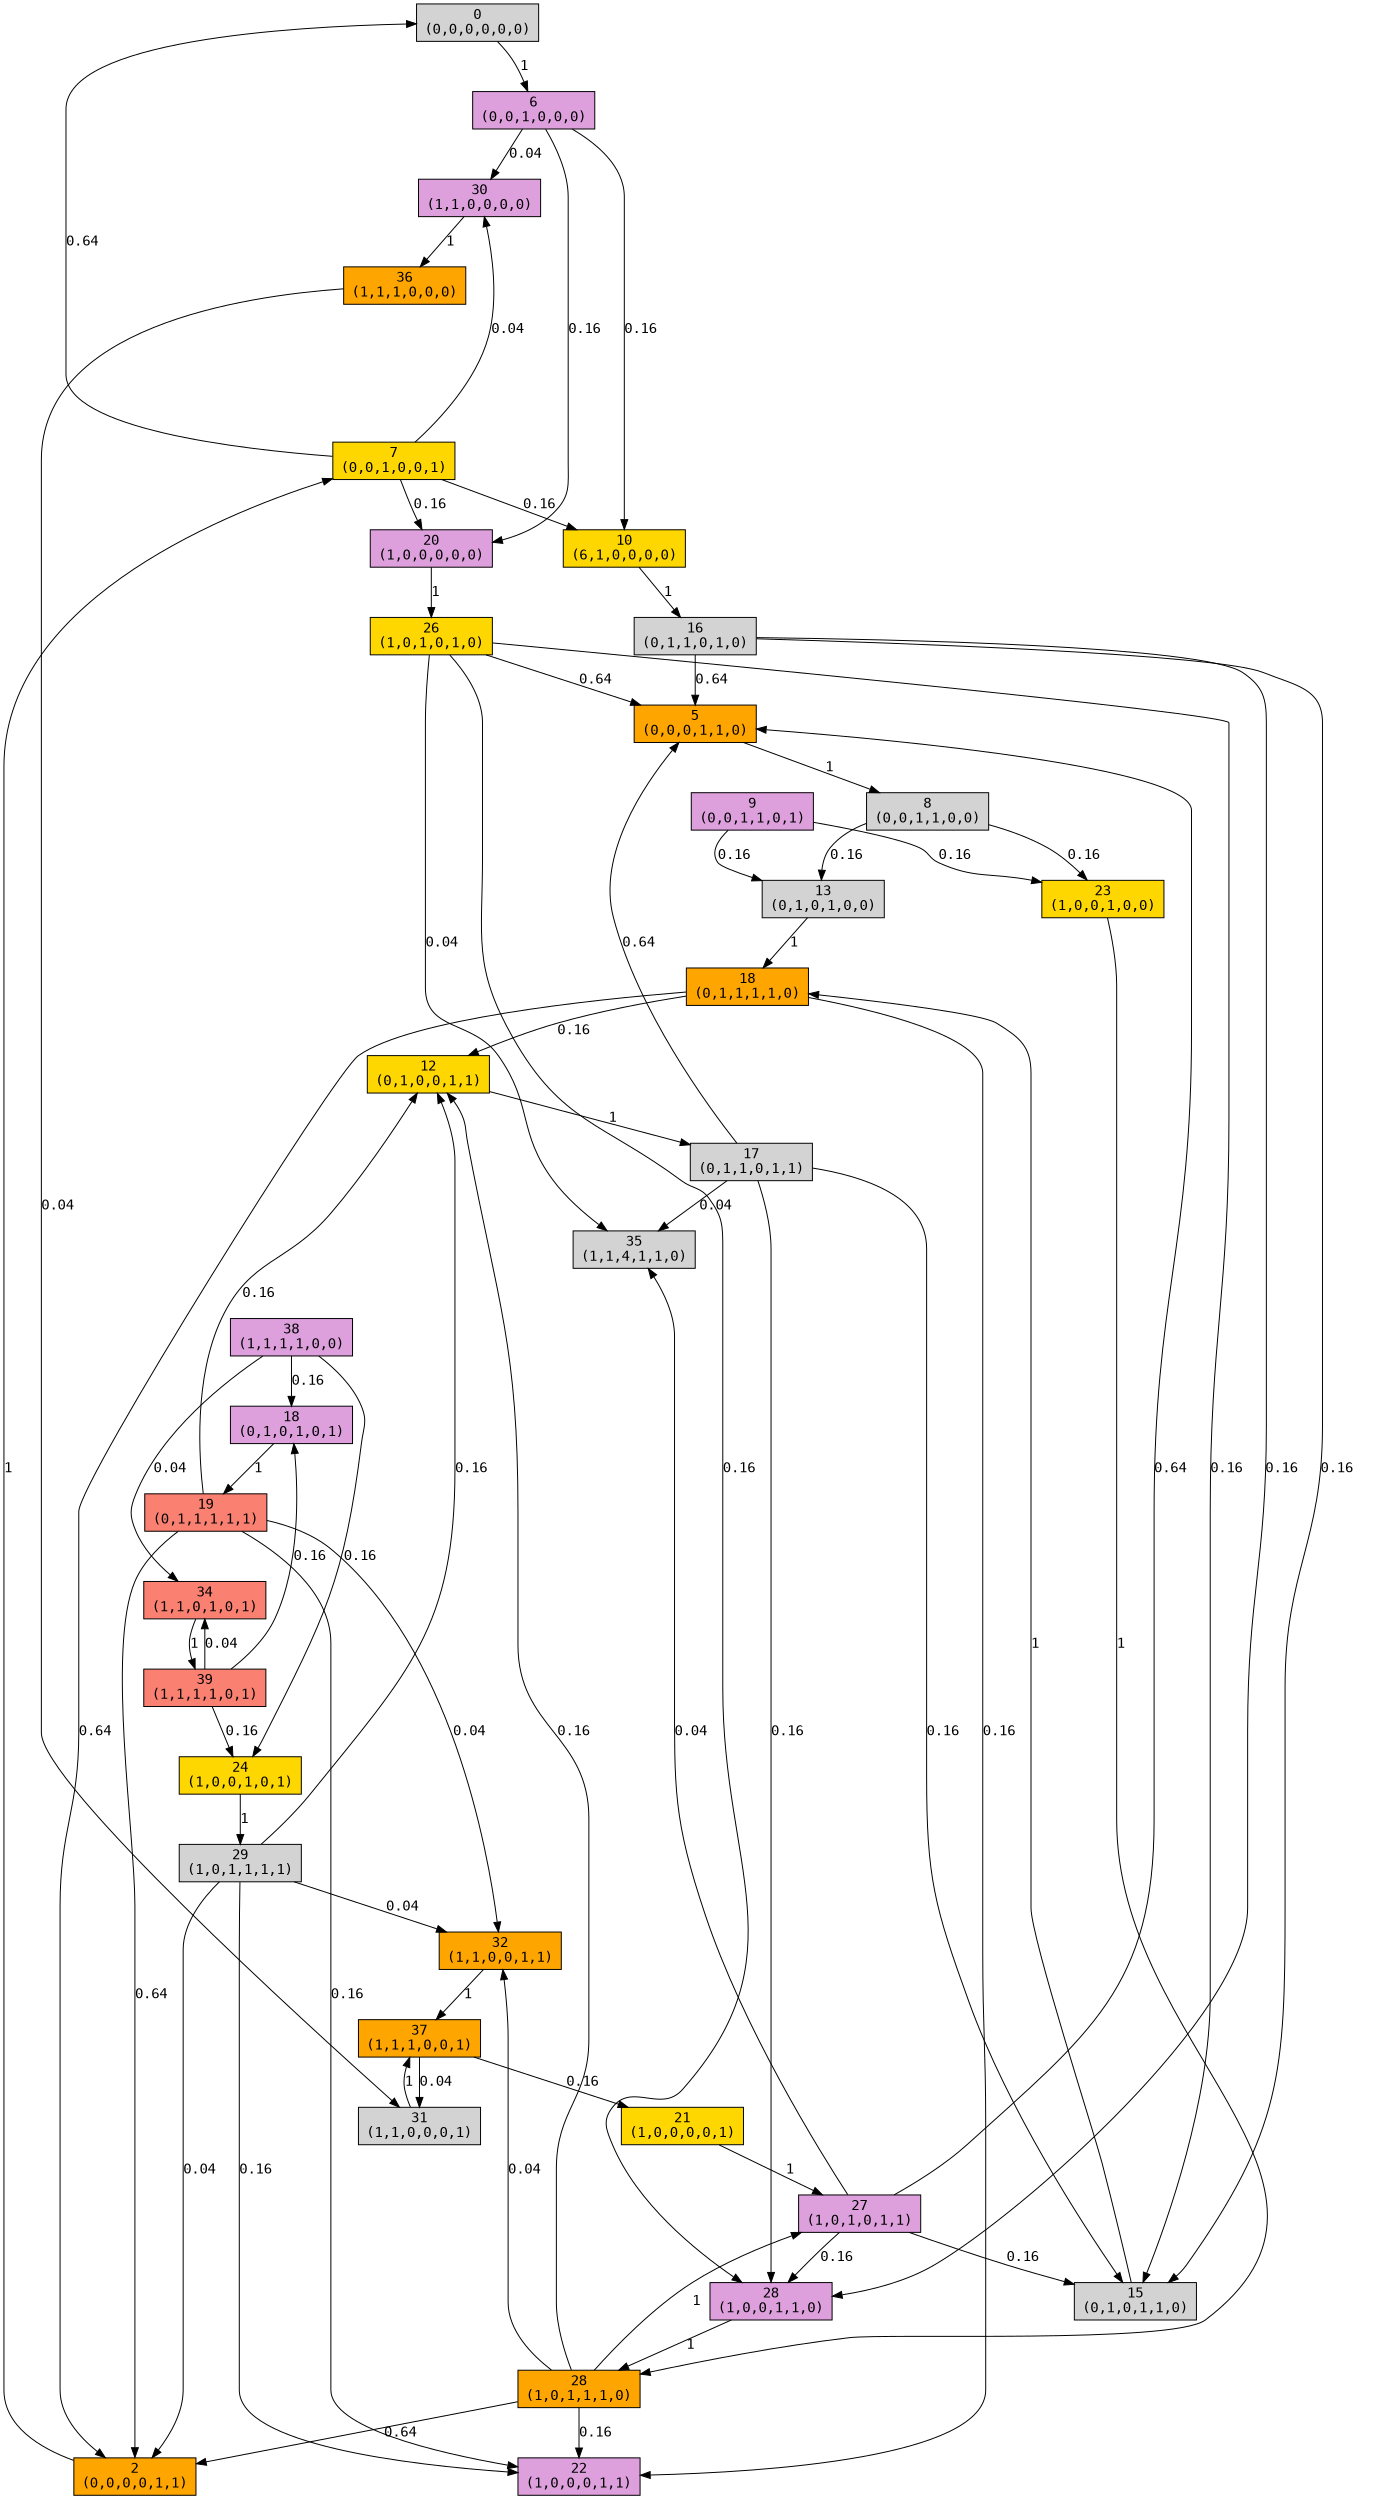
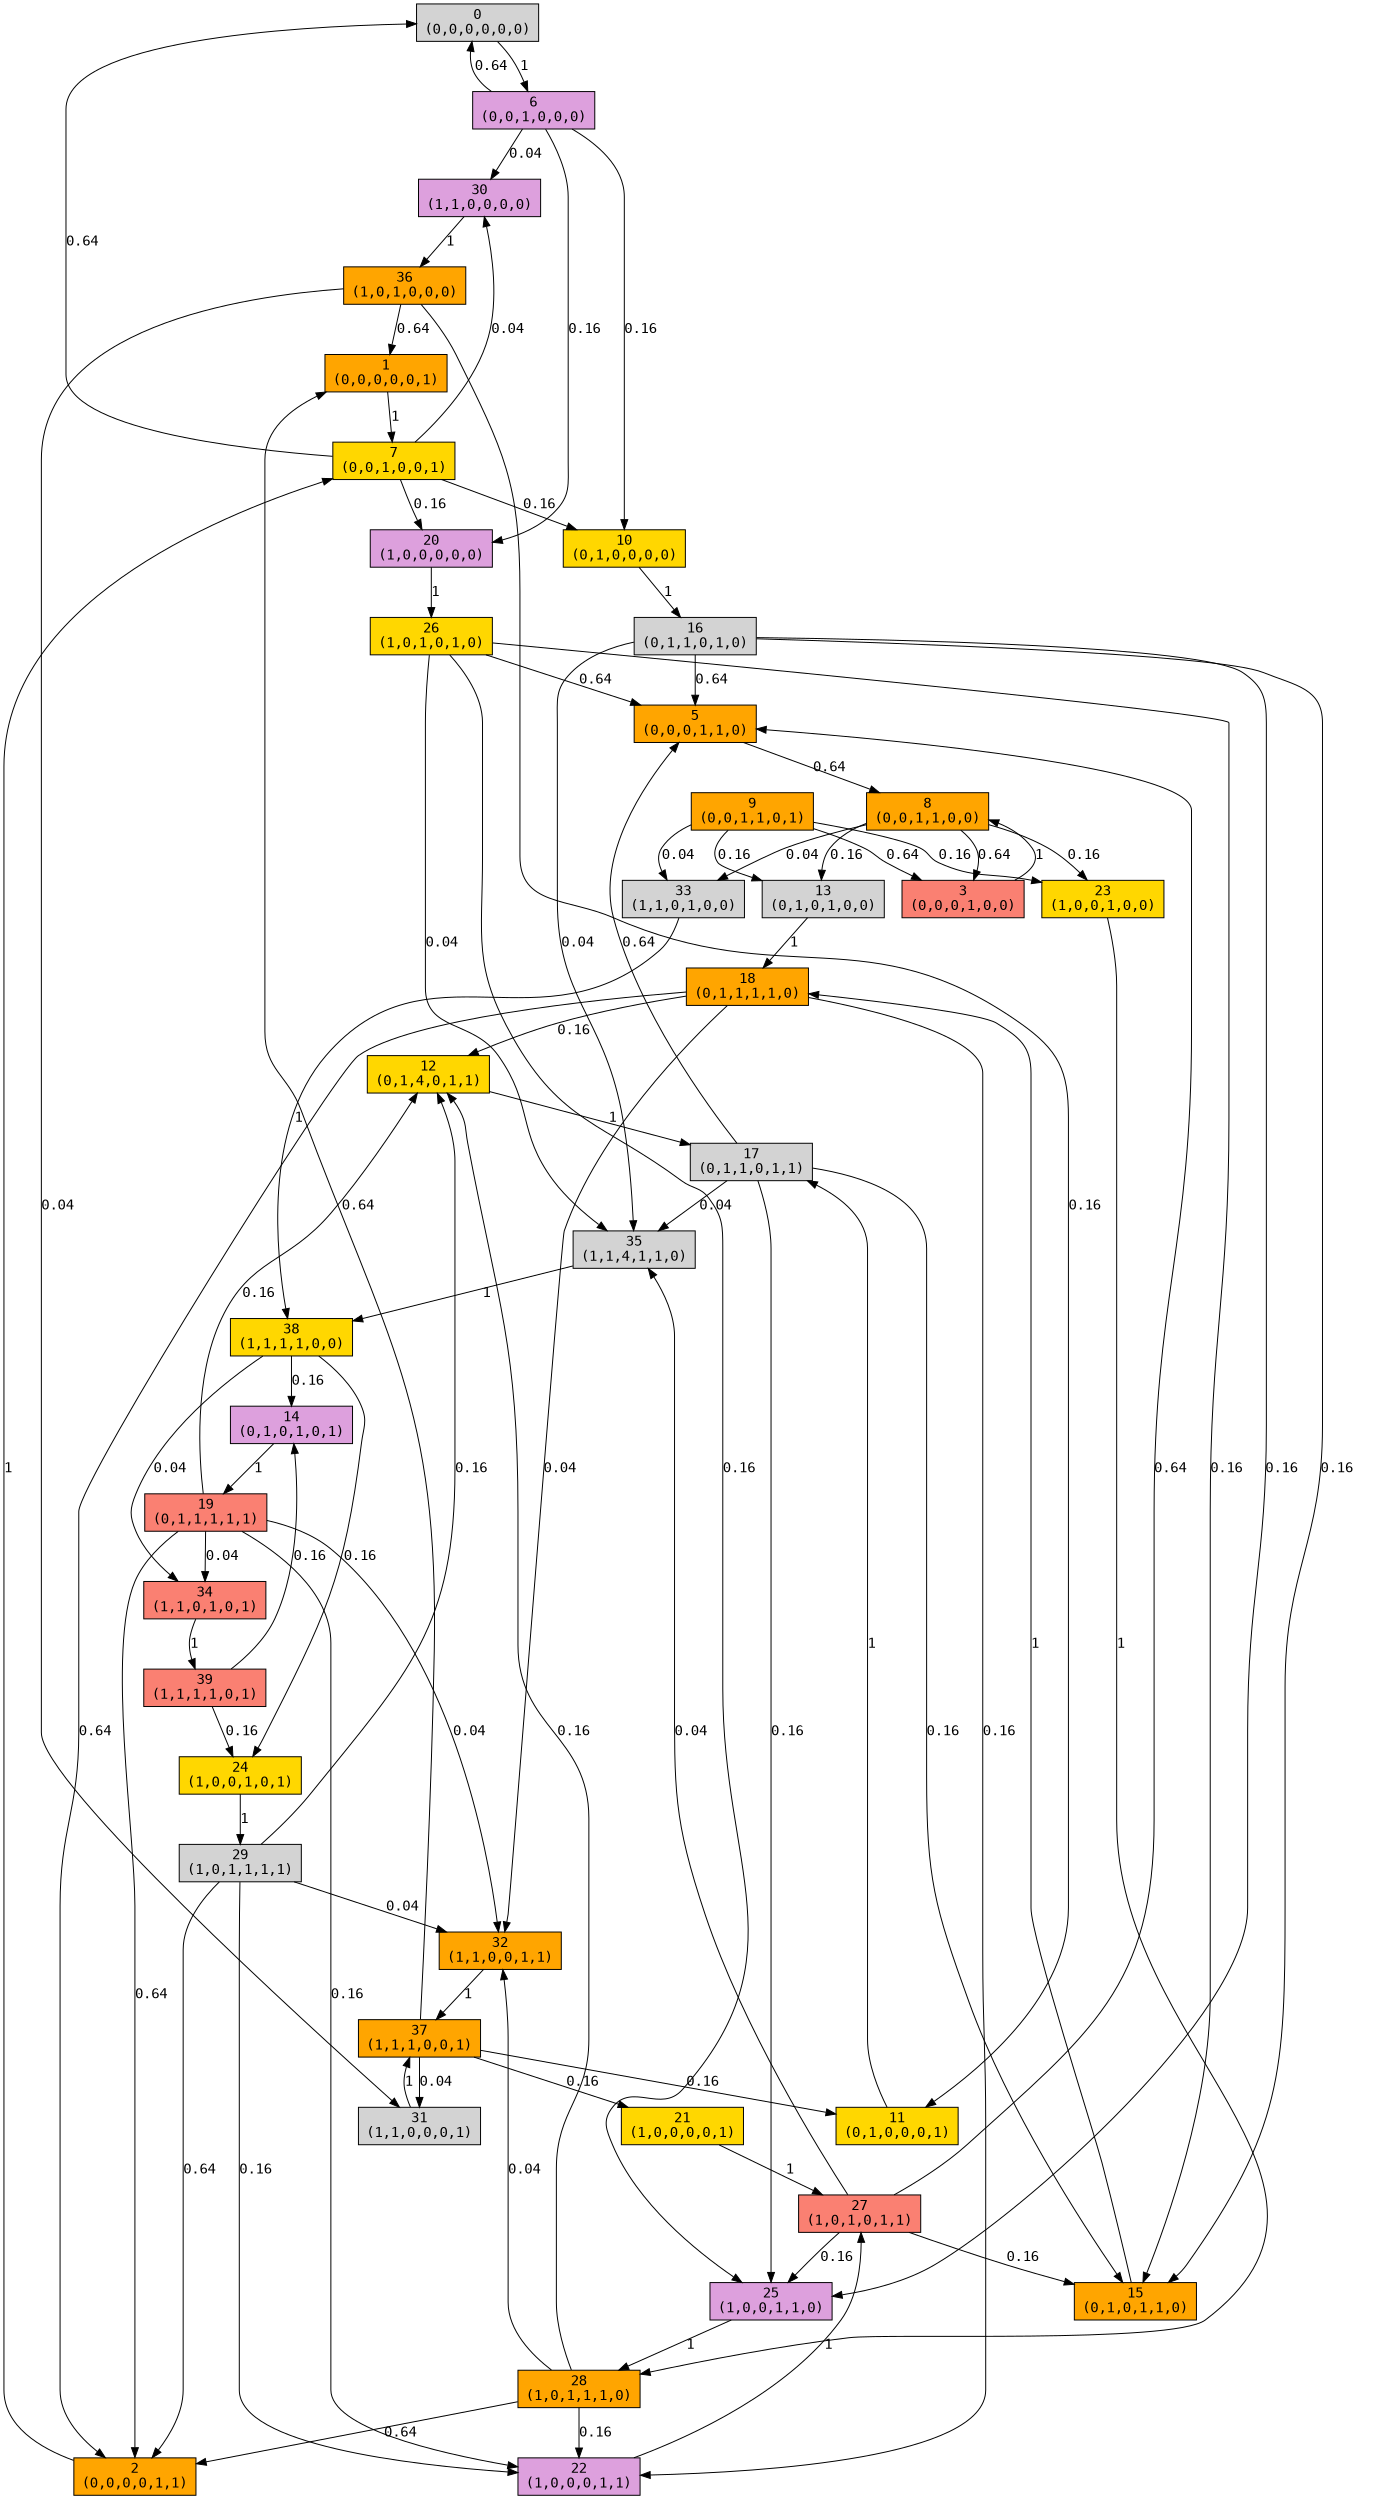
edge "6 (0,0,1,0,0,0)" -> "0 (0,0,0,0,0,0)": added, label "0.64"
node "36 (1,1,1,0,0,0)": label "36 (1,1,1,0,0,0)" -> "36 (1,0,1,0,0,0)"
node "1 (0,0,0,0,0,1)": added
node "10 (6,1,0,0,0,0)": label "10 (6,1,0,0,0,0)" -> "10 (0,1,0,0,0,0)"
edge "5 (0,0,0,1,1,0)" -> "8 (0,0,1,1,0,0)": label "1" -> "0.64"
node "9 (0,0,1,1,0,1)": fillcolor plum -> orange
node "8 (0,0,1,1,0,0)": fillcolor lightgrey -> orange
node "33 (1,1,0,1,0,0)": added
node "3 (0,0,0,1,0,0)": added
edge "16 (0,1,1,0,1,0)" -> "35 (1,1,4,1,1,0)": added, label "0.04"
node "12 (0,1,0,0,1,1)": label "12 (0,1,0,0,1,1)" -> "12 (0,1,4,0,1,1)"
edge "35 (1,1,4,1,1,0)" -> "38 (1,1,1,1,0,0)": added, label "1"
node "38 (1,1,1,1,0,0)": fillcolor plum -> gold
node "18 (0,1,0,1,0,1)": label "18 (0,1,0,1,0,1)" -> "14 (0,1,0,1,0,1)"
edge "18 (0,1,1,1,1,0)" -> "32 (1,1,0,0,1,1)": added, label "0.04"
edge "39 (1,1,1,1,0,1)" -> "34 (1,1,0,1,0,1)": now "19 (0,1,1,1,1,1)" -> "34 (1,1,0,1,0,1)"
node "11 (0,1,0,0,0,1)": added
edge "29 (1,0,1,1,1,1)" -> "2 (0,0,0,0,1,1)": label "0.04" -> "0.64"
node "27 (1,0,1,0,1,1)": fillcolor plum -> salmon
edge "28 (1,0,1,1,1,0)" -> "27 (1,0,1,0,1,1)": now "22 (1,0,0,0,1,1)" -> "27 (1,0,1,0,1,1)"
node "28 (1,0,0,1,1,0)": label "28 (1,0,0,1,1,0)" -> "25 (1,0,0,1,1,0)"
node "15 (0,1,0,1,1,0)": fillcolor lightgrey -> orange
